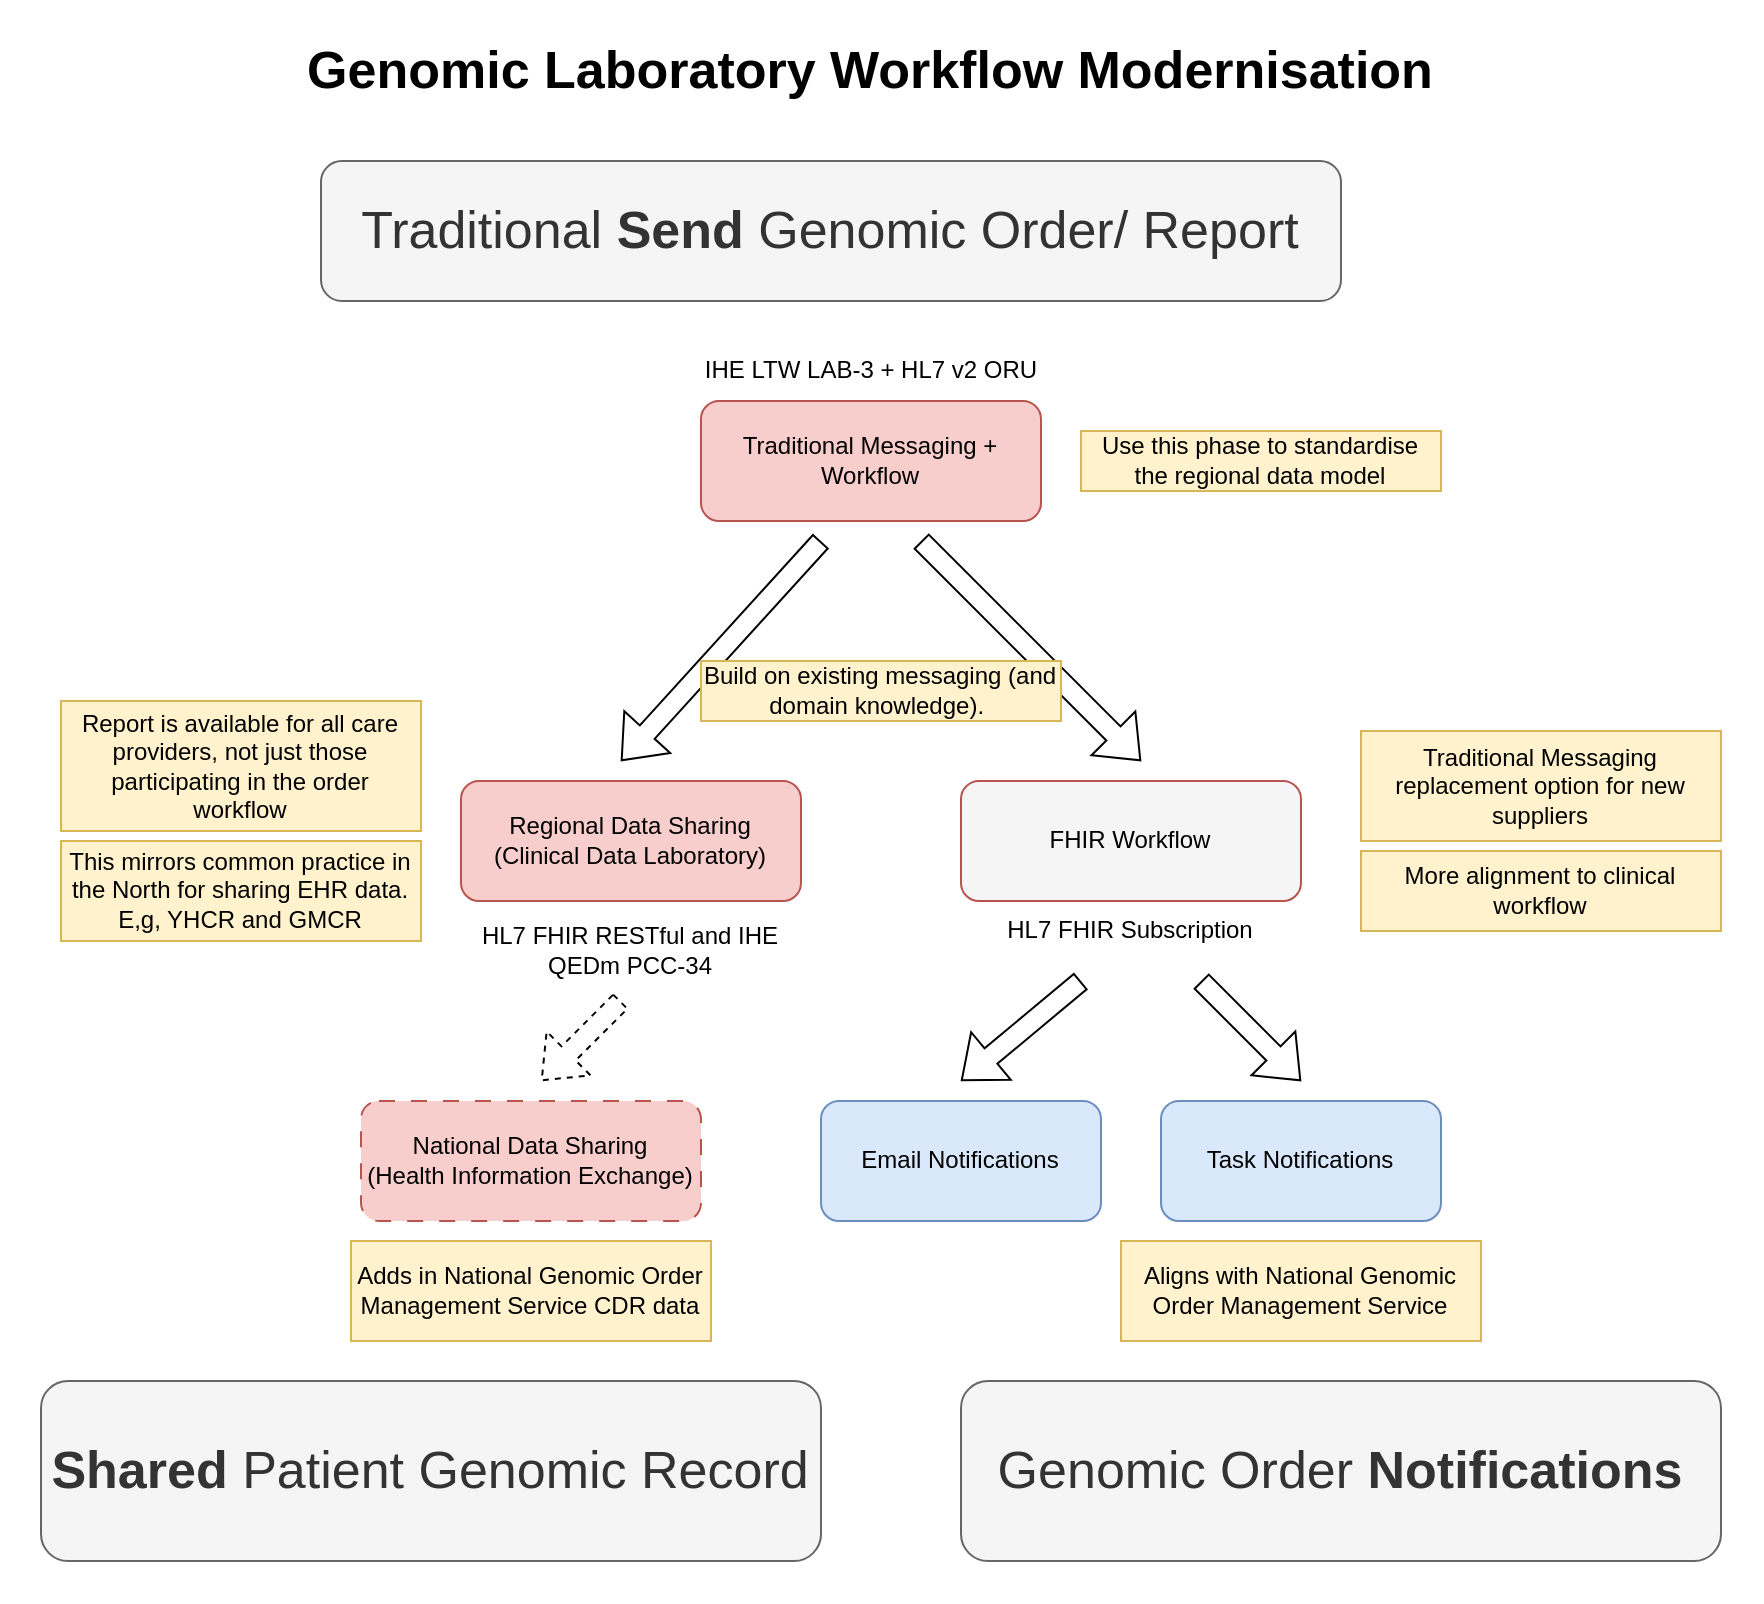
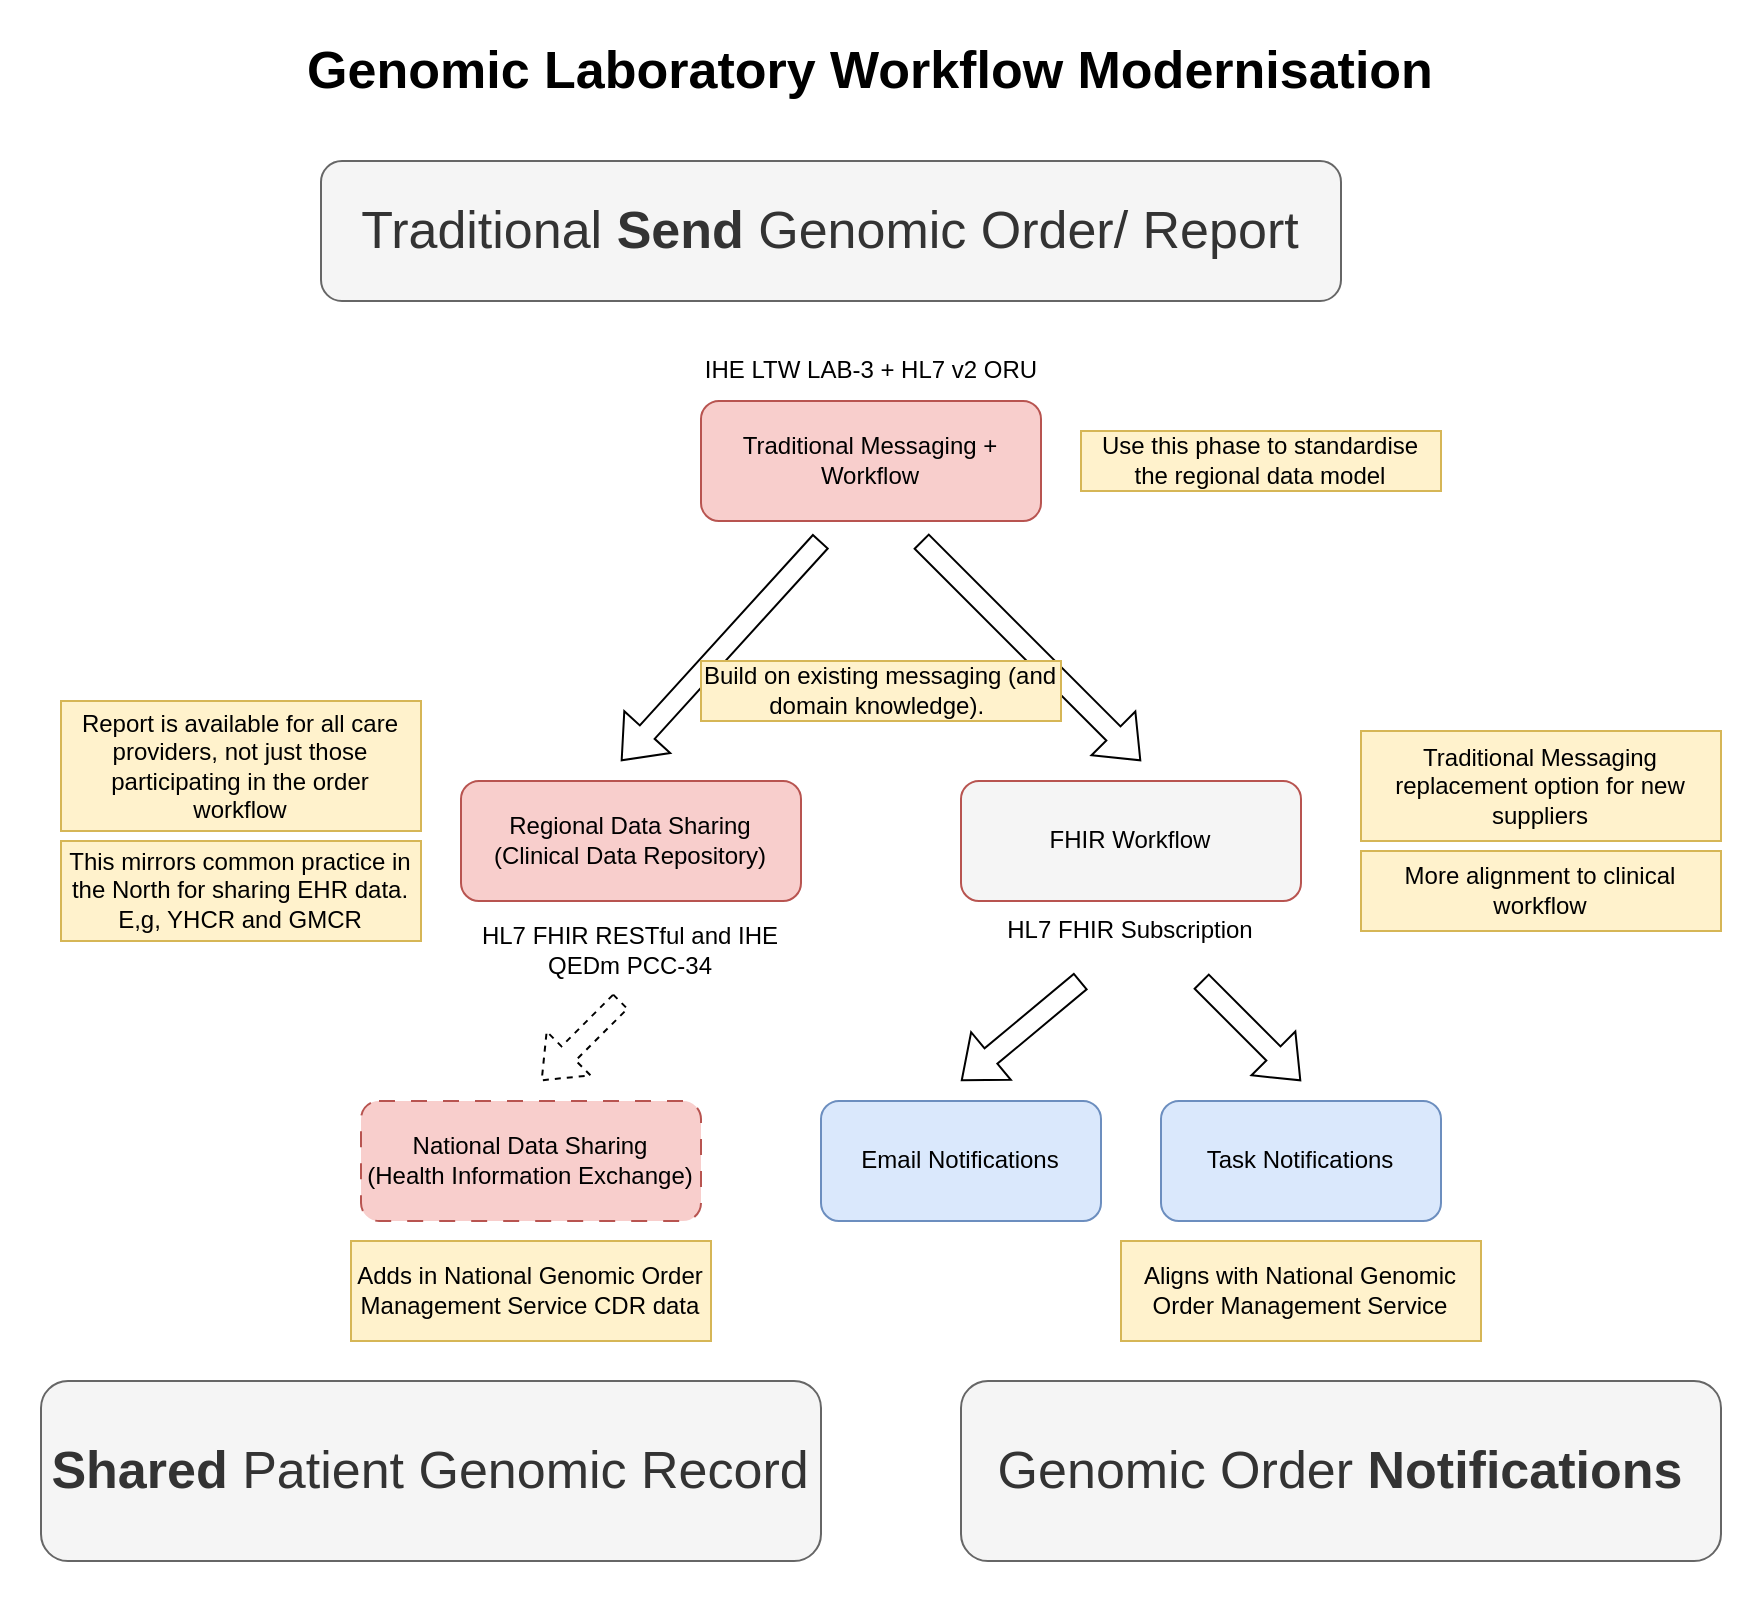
node "Regional Data Sharing (Clinical Data Laboratory)": label "Regional Data Sharing (Clinical Data Laboratory)" -> "Regional Data Sharing (Clinical Data Repository)"
